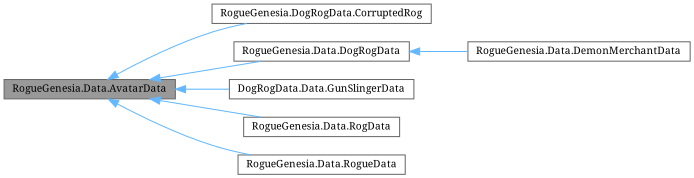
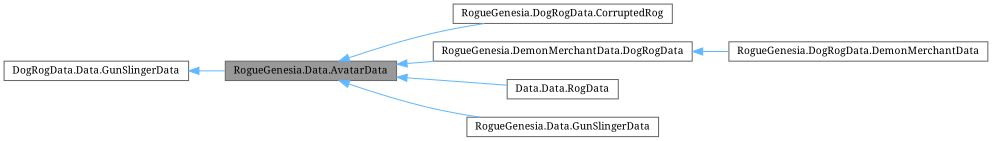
node "RogueGenesia.Data.DogRogData": label "RogueGenesia.Data.DogRogData" -> "RogueGenesia.DemonMerchantData.DogRogData"
node "RogueGenesia.Data.DemonMerchantData": label "RogueGenesia.Data.DemonMerchantData" -> "RogueGenesia.DogRogData.DemonMerchantData"
edge "DogRogData.Data.GunSlingerData" -> "RogueGenesia.Data.AvatarData": reversed
node "RogueGenesia.Data.RogData": label "RogueGenesia.Data.RogData" -> "Data.Data.RogData"
node "RogueGenesia.Data.RogueData": label "RogueGenesia.Data.RogueData" -> "RogueGenesia.Data.GunSlingerData"
